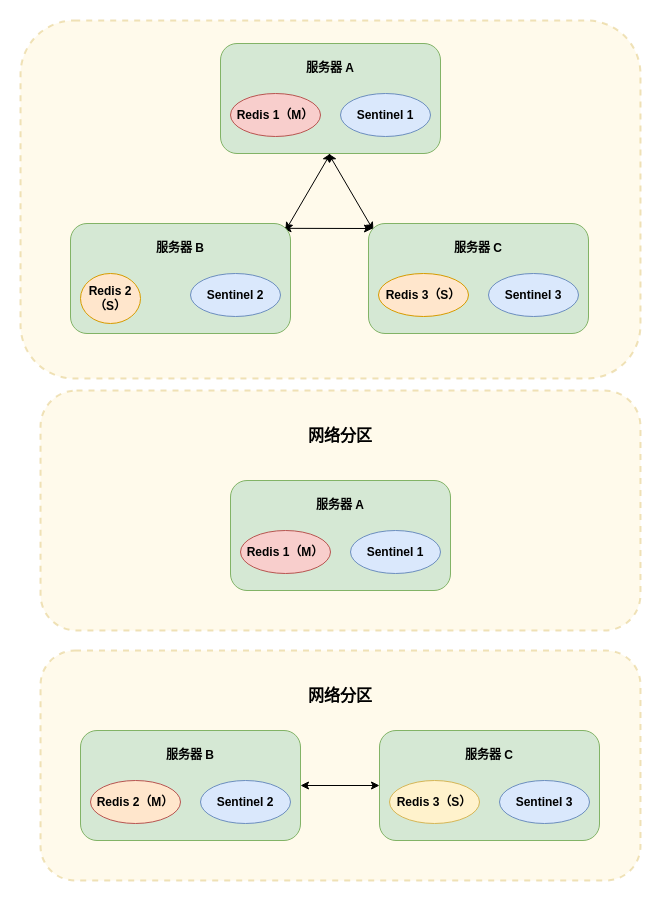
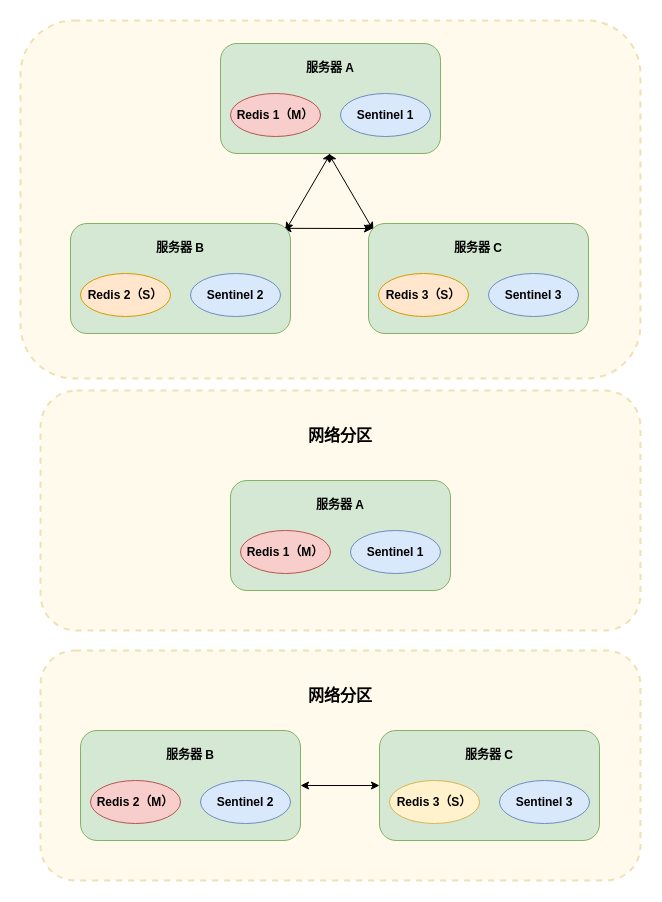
node "Redis 2（S）": size 60x50 -> 90x43
node "Redis 2（M）": fillcolor #ffe6cc -> #f8cecc
